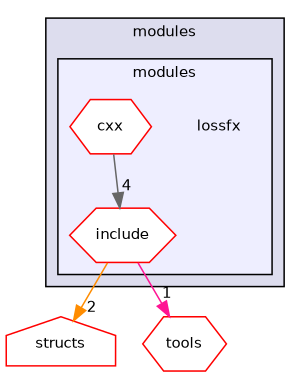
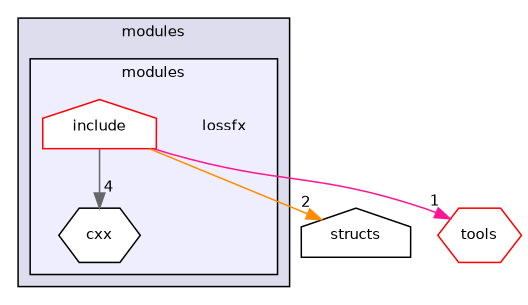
node "cxx": color red -> black
edge "cxx" -> "include": reversed
node "include": shape hexagon -> house
node "structs": color red -> black
